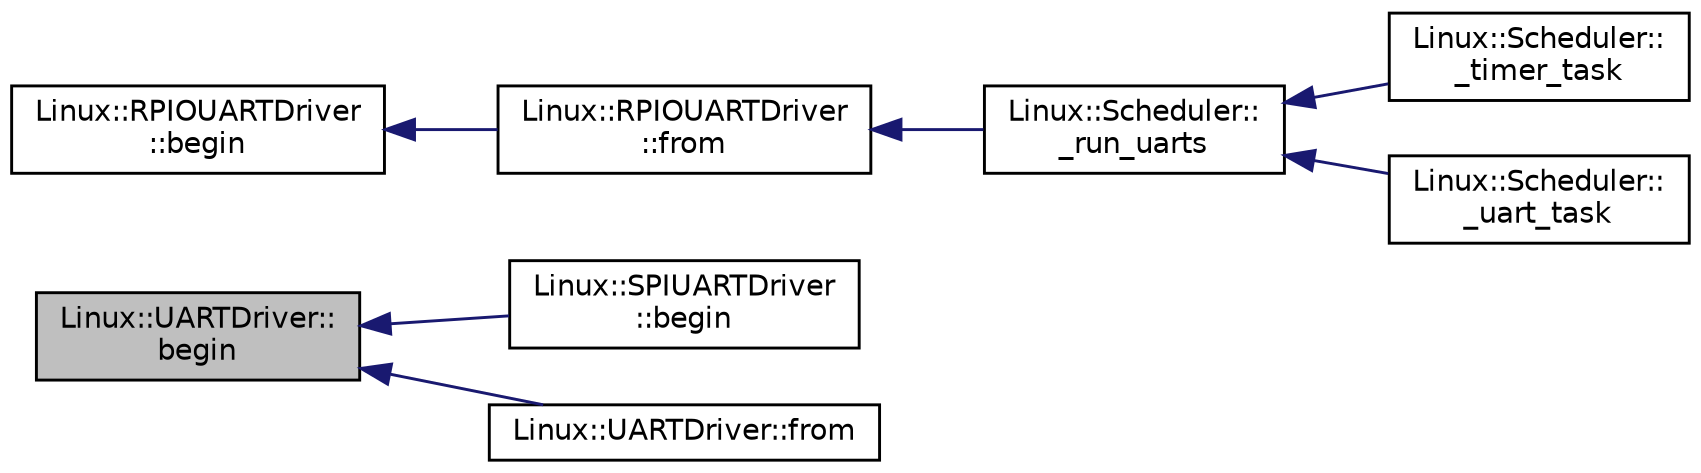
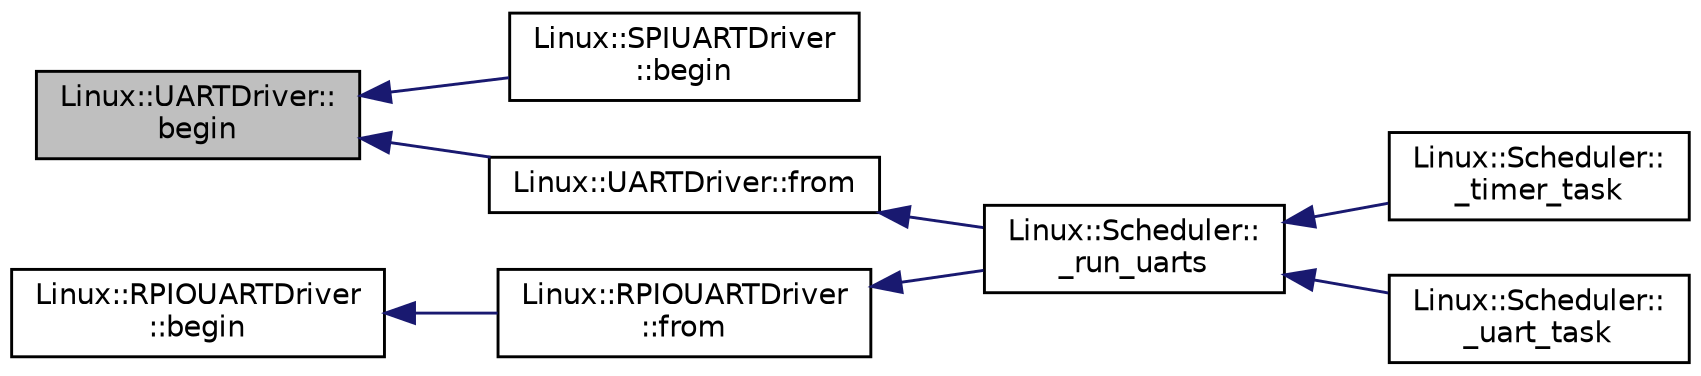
edge "Linux::Scheduler:: _run_uarts" -> "Linux::UARTDriver::from": added
